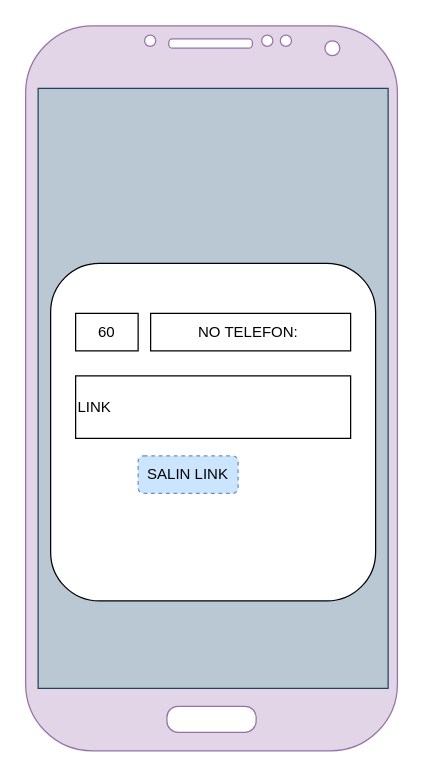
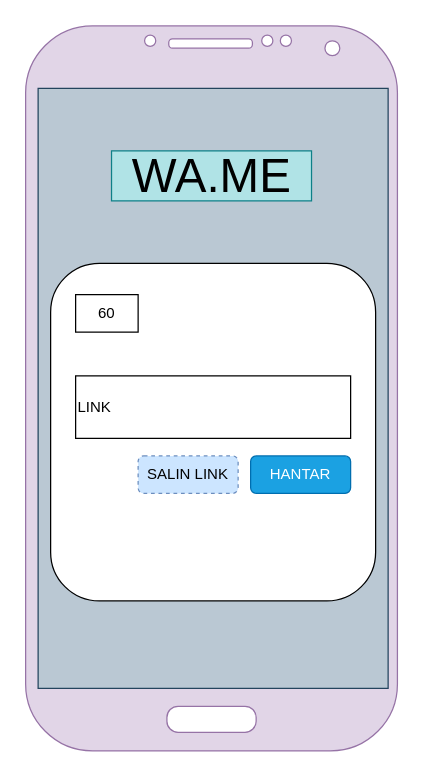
node "WA.ME": added
node "60": moved (107, 332) -> (107, 313)
node "NO TELEFON:": removed
node "HANTAR": added
